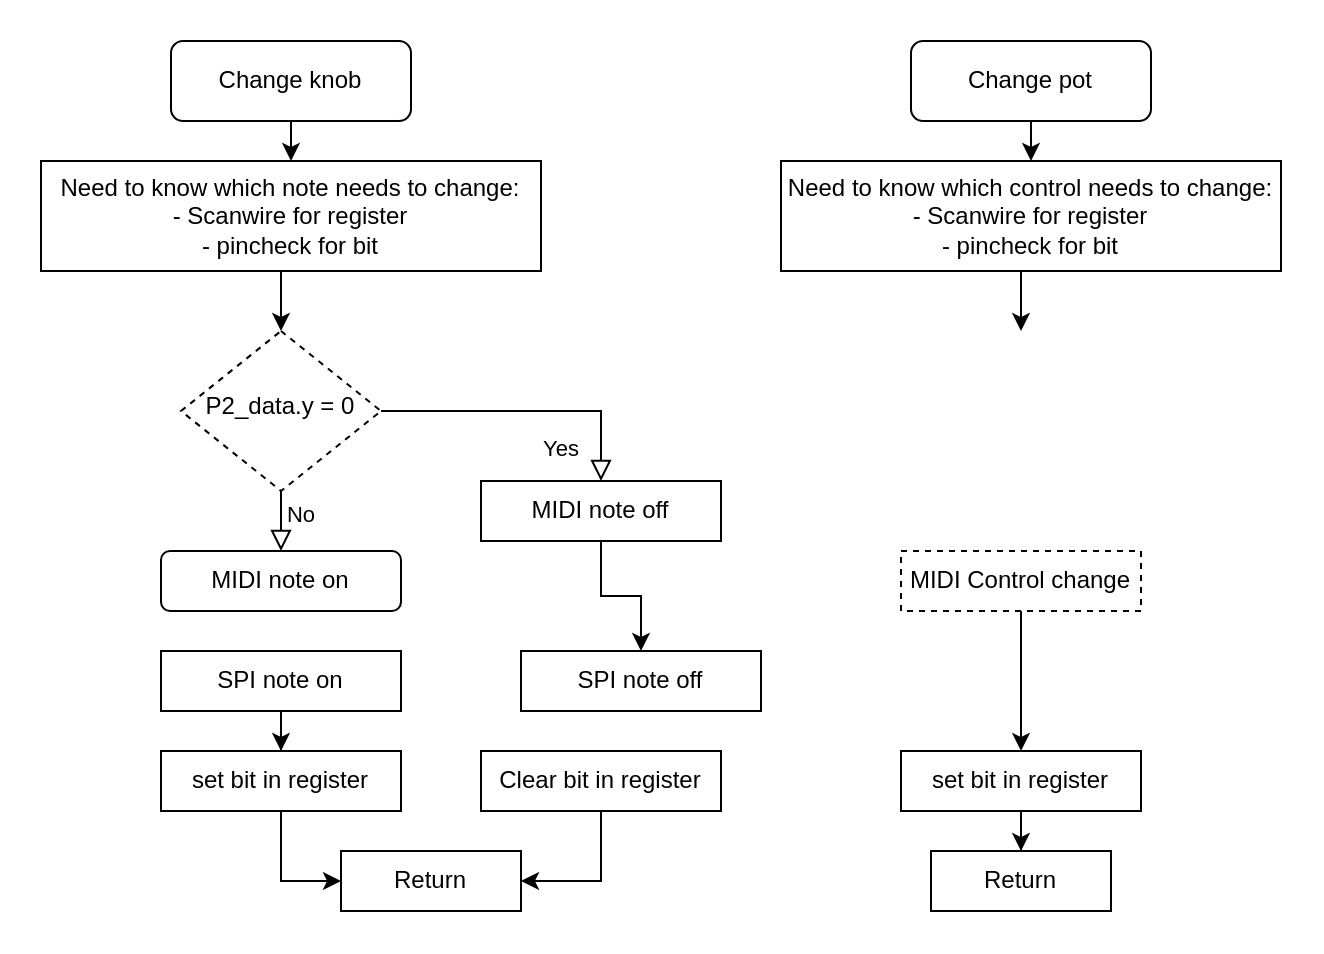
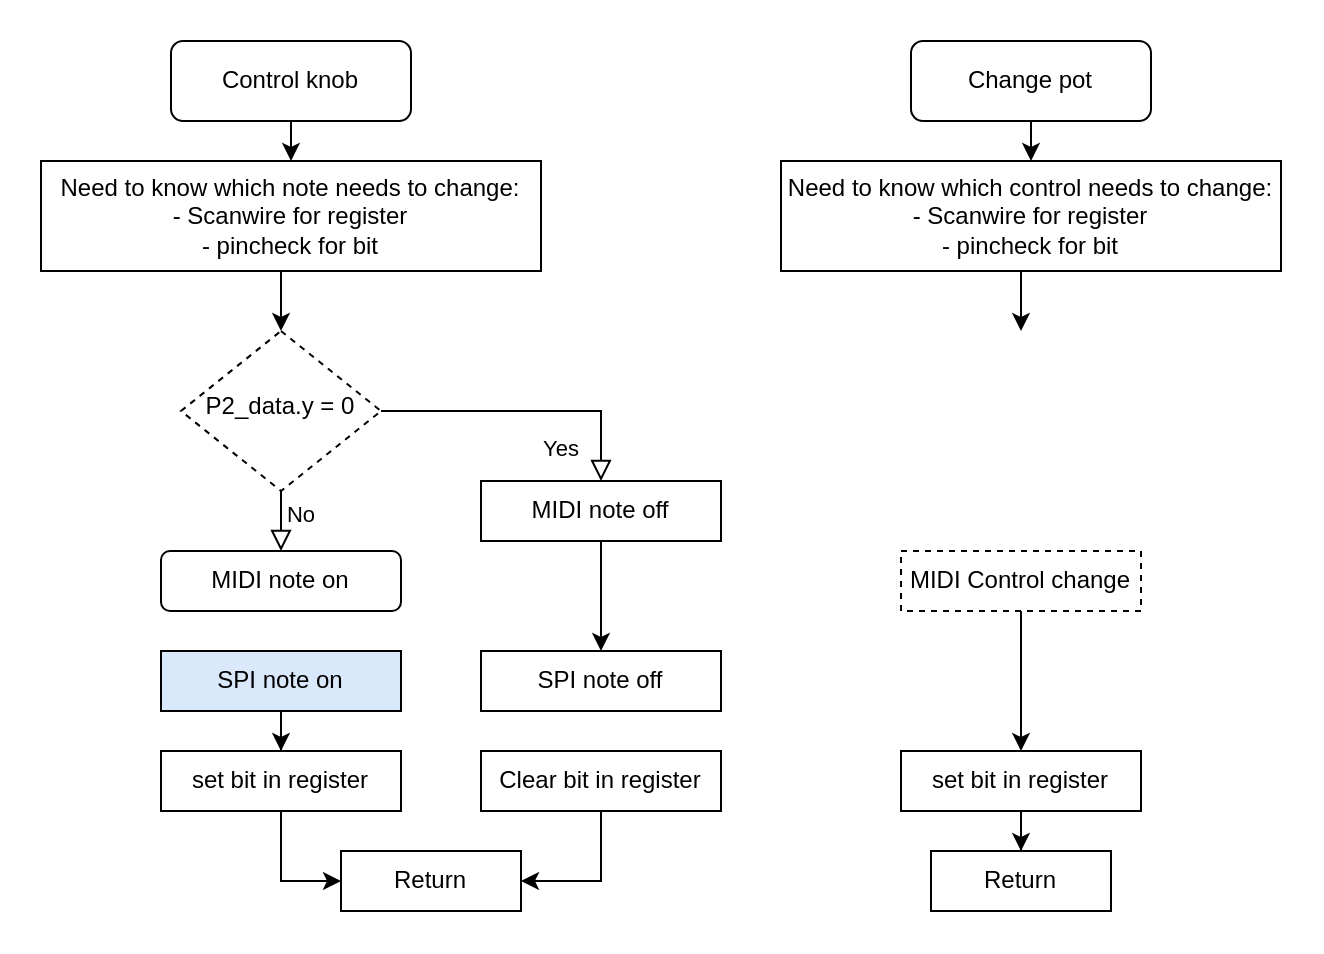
node "Change knob": label "Change knob" -> "Control knob"
node "SPI note on": fillcolor #ffffff -> #dae8fc
node "SPI note off": moved (641, 681) -> (601, 681)
